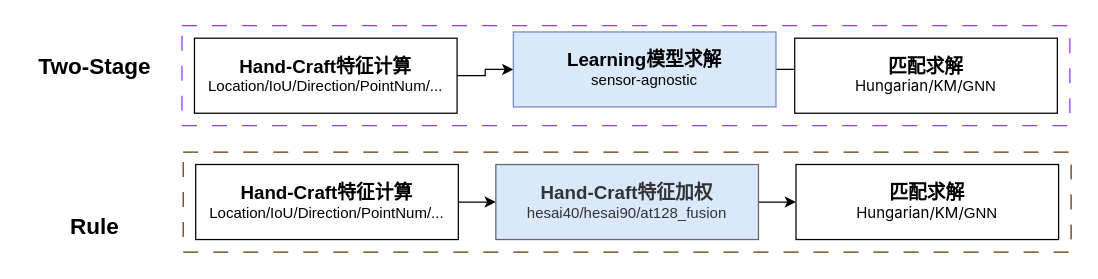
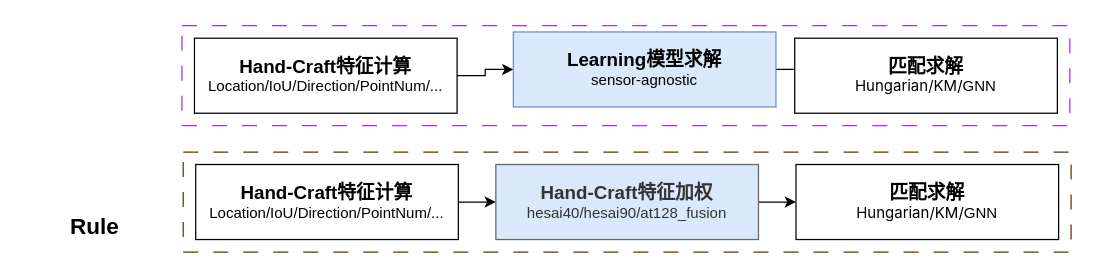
node "Two-Stage": removed
